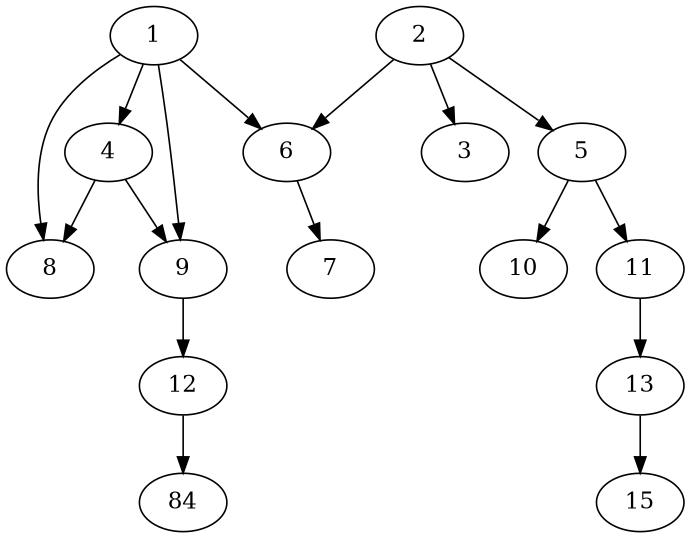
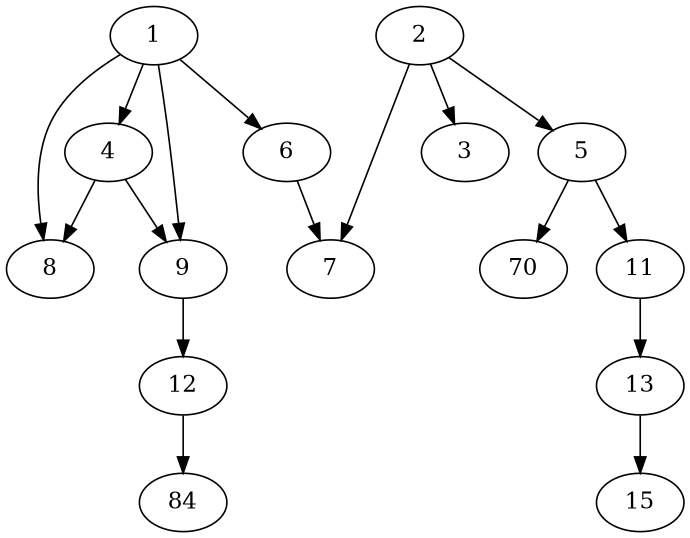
edge "2" -> "6": now "2" -> "7"
node "10": label "10" -> "70"
